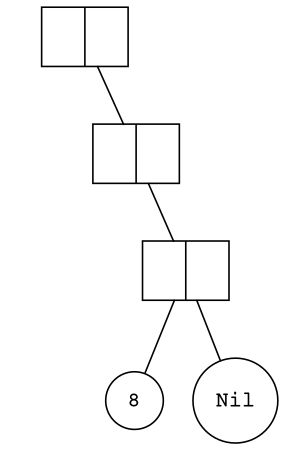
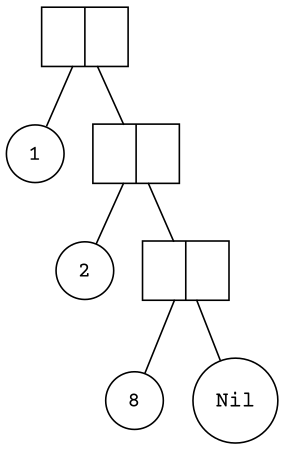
node "1": added
node "2": added
